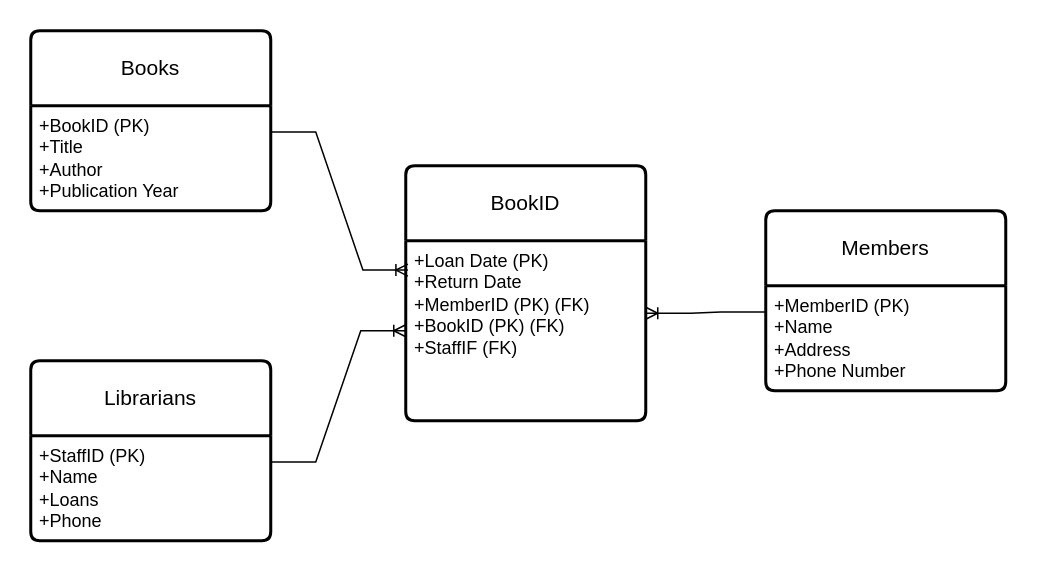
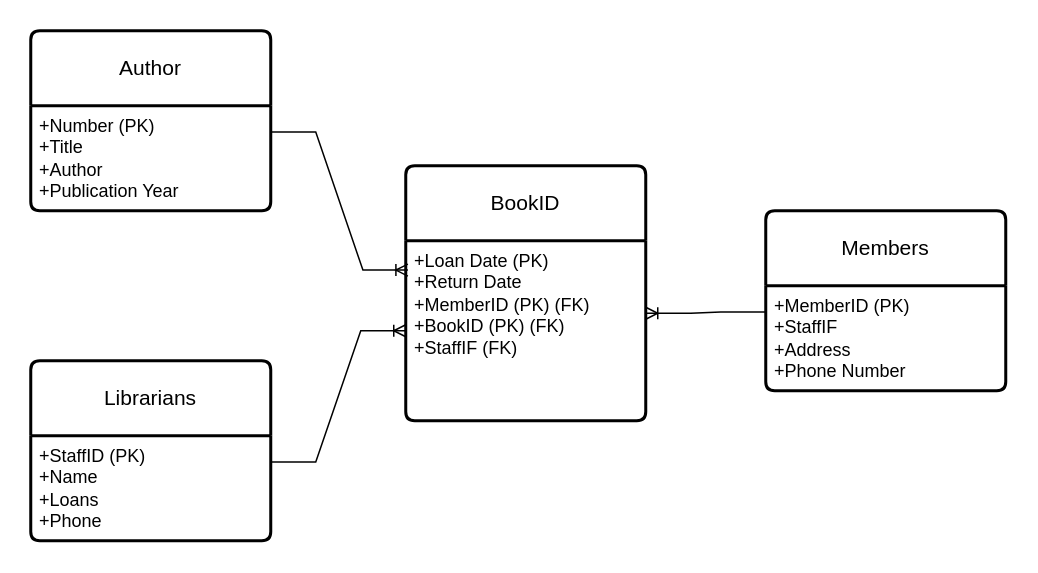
node "Books": label "Books" -> "Author"
node "+BookID (PK) +Title +Author +Publication Year": label "+BookID (PK) +Title +Author +Publication Year" -> "+Number (PK) +Title +Author +Publication Year"
node "+MemberID (PK) +Name +Address +Phone Number": label "+MemberID (PK) +Name +Address +Phone Number" -> "+MemberID (PK) +StaffIF +Address +Phone Number"
